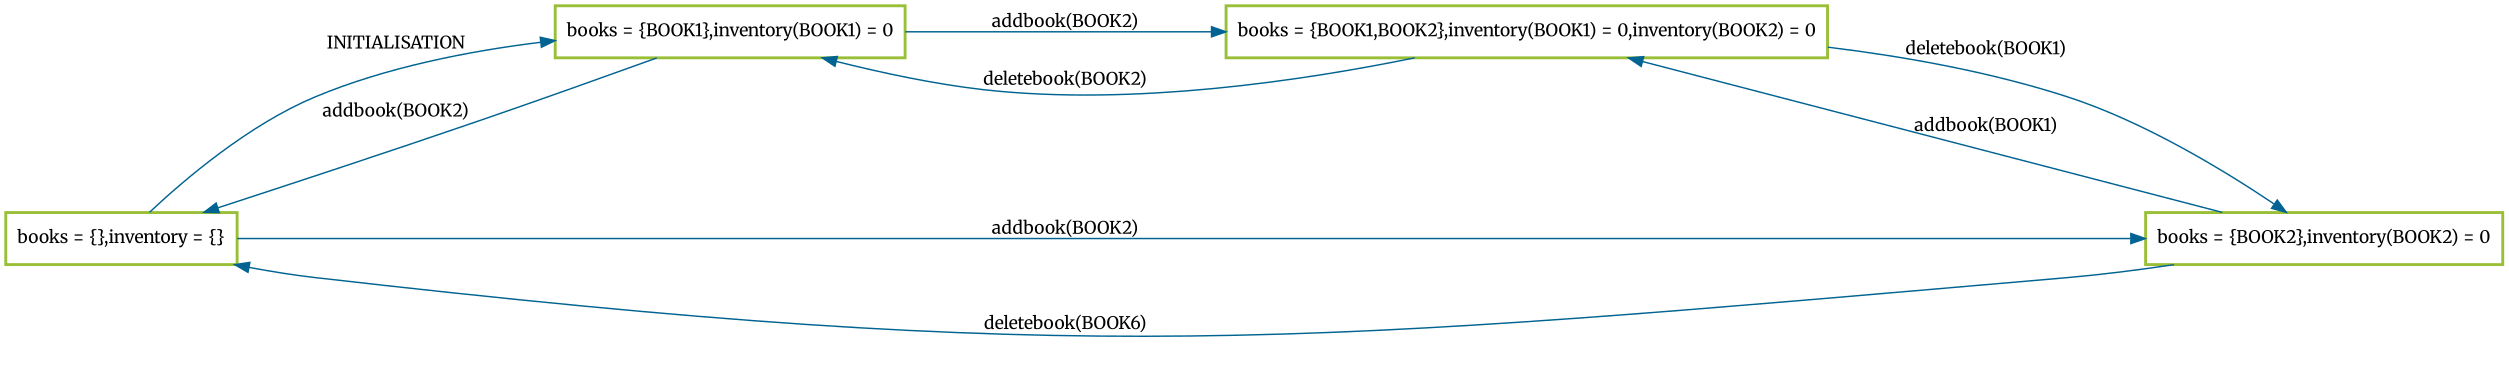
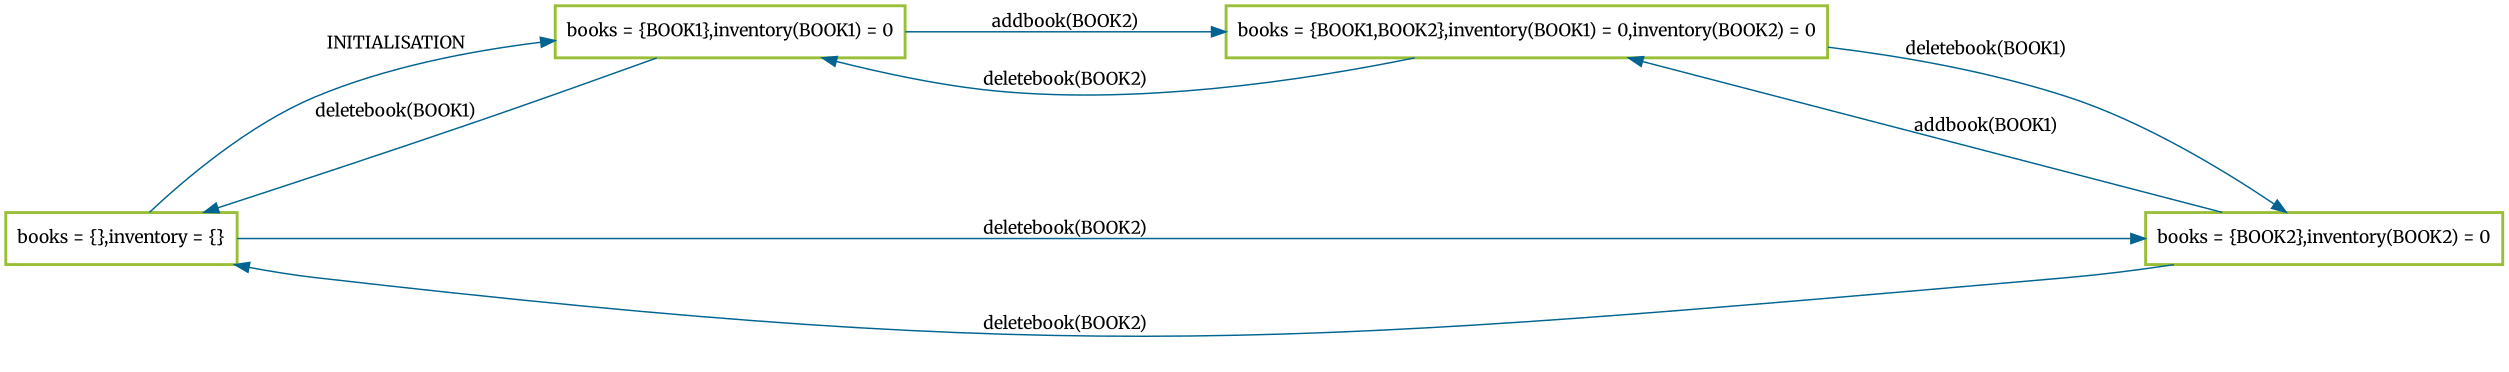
edge "books = {BOOK1},inventory(BOOK1) = 0" -> "books = {},inventory = {}": label "addbook(BOOK2)" -> "deletebook(BOOK1)"
edge "books = {},inventory = {}" -> "books = {BOOK2},inventory(BOOK2) = 0": label "addbook(BOOK2)" -> "deletebook(BOOK2)"
edge "books = {BOOK2},inventory(BOOK2) = 0" -> "books = {},inventory = {}": label "deletebook(BOOK6)" -> "deletebook(BOOK2)"
